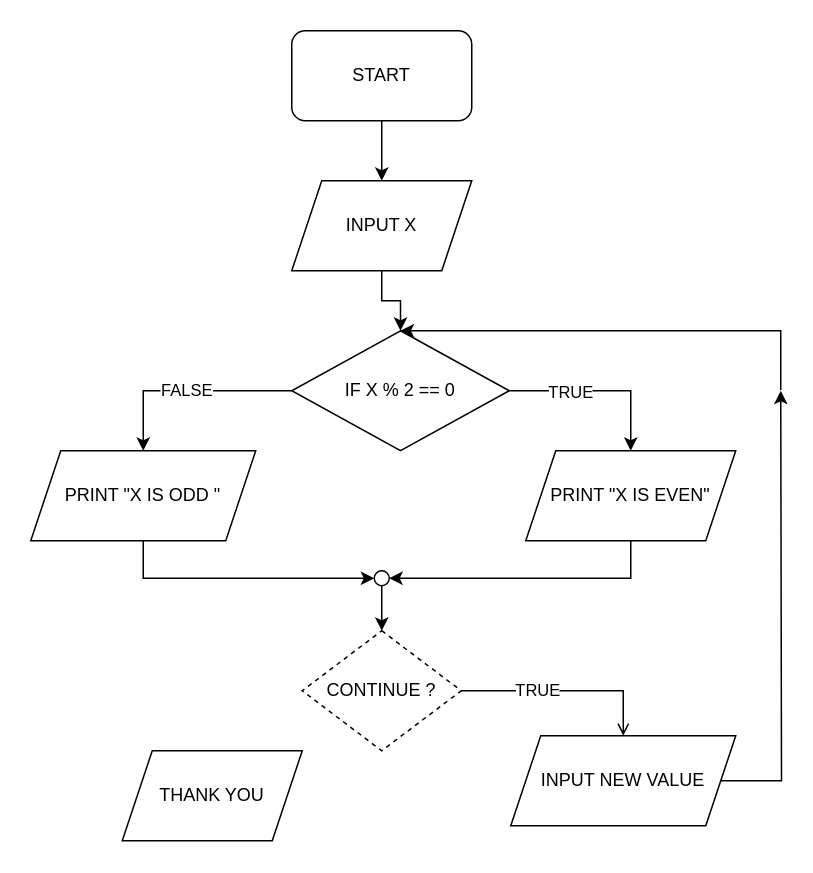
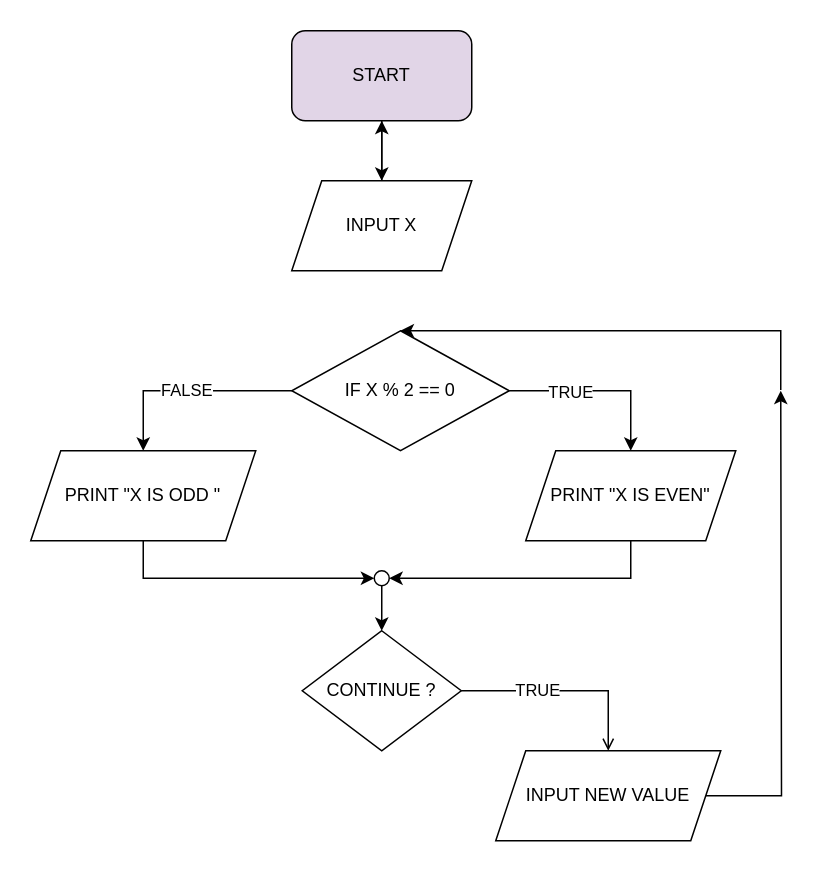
node "START": fillcolor #ffffff -> #e1d5e7
edge "INPUT X" -> "IF X % 2 == 0": now "INPUT X" -> "START"
node "CONTINUE ?": style dashed -> solid
node "INPUT NEW VALUE": moved (623, 781) -> (608, 796)
node "THANK YOU": removed
